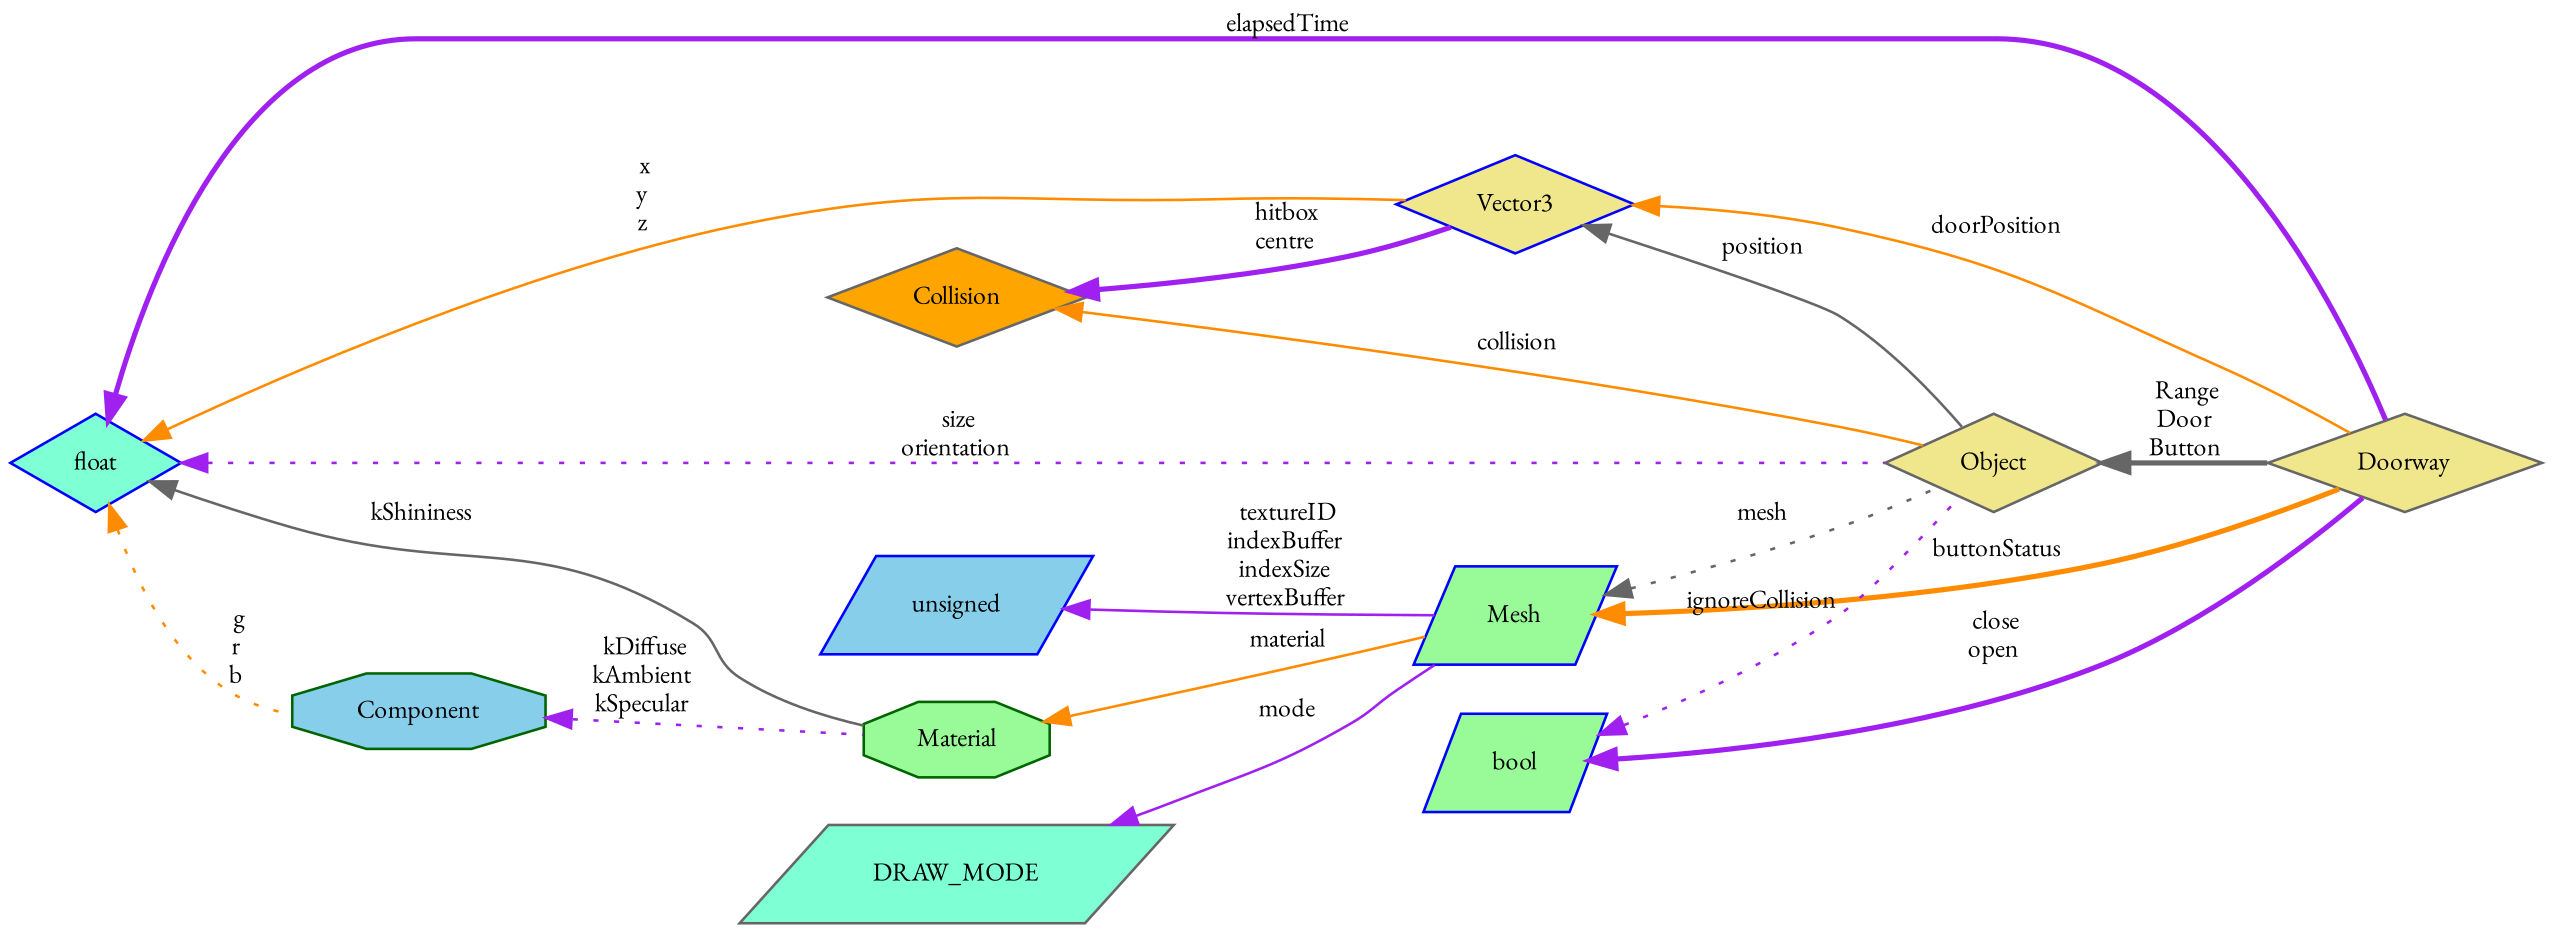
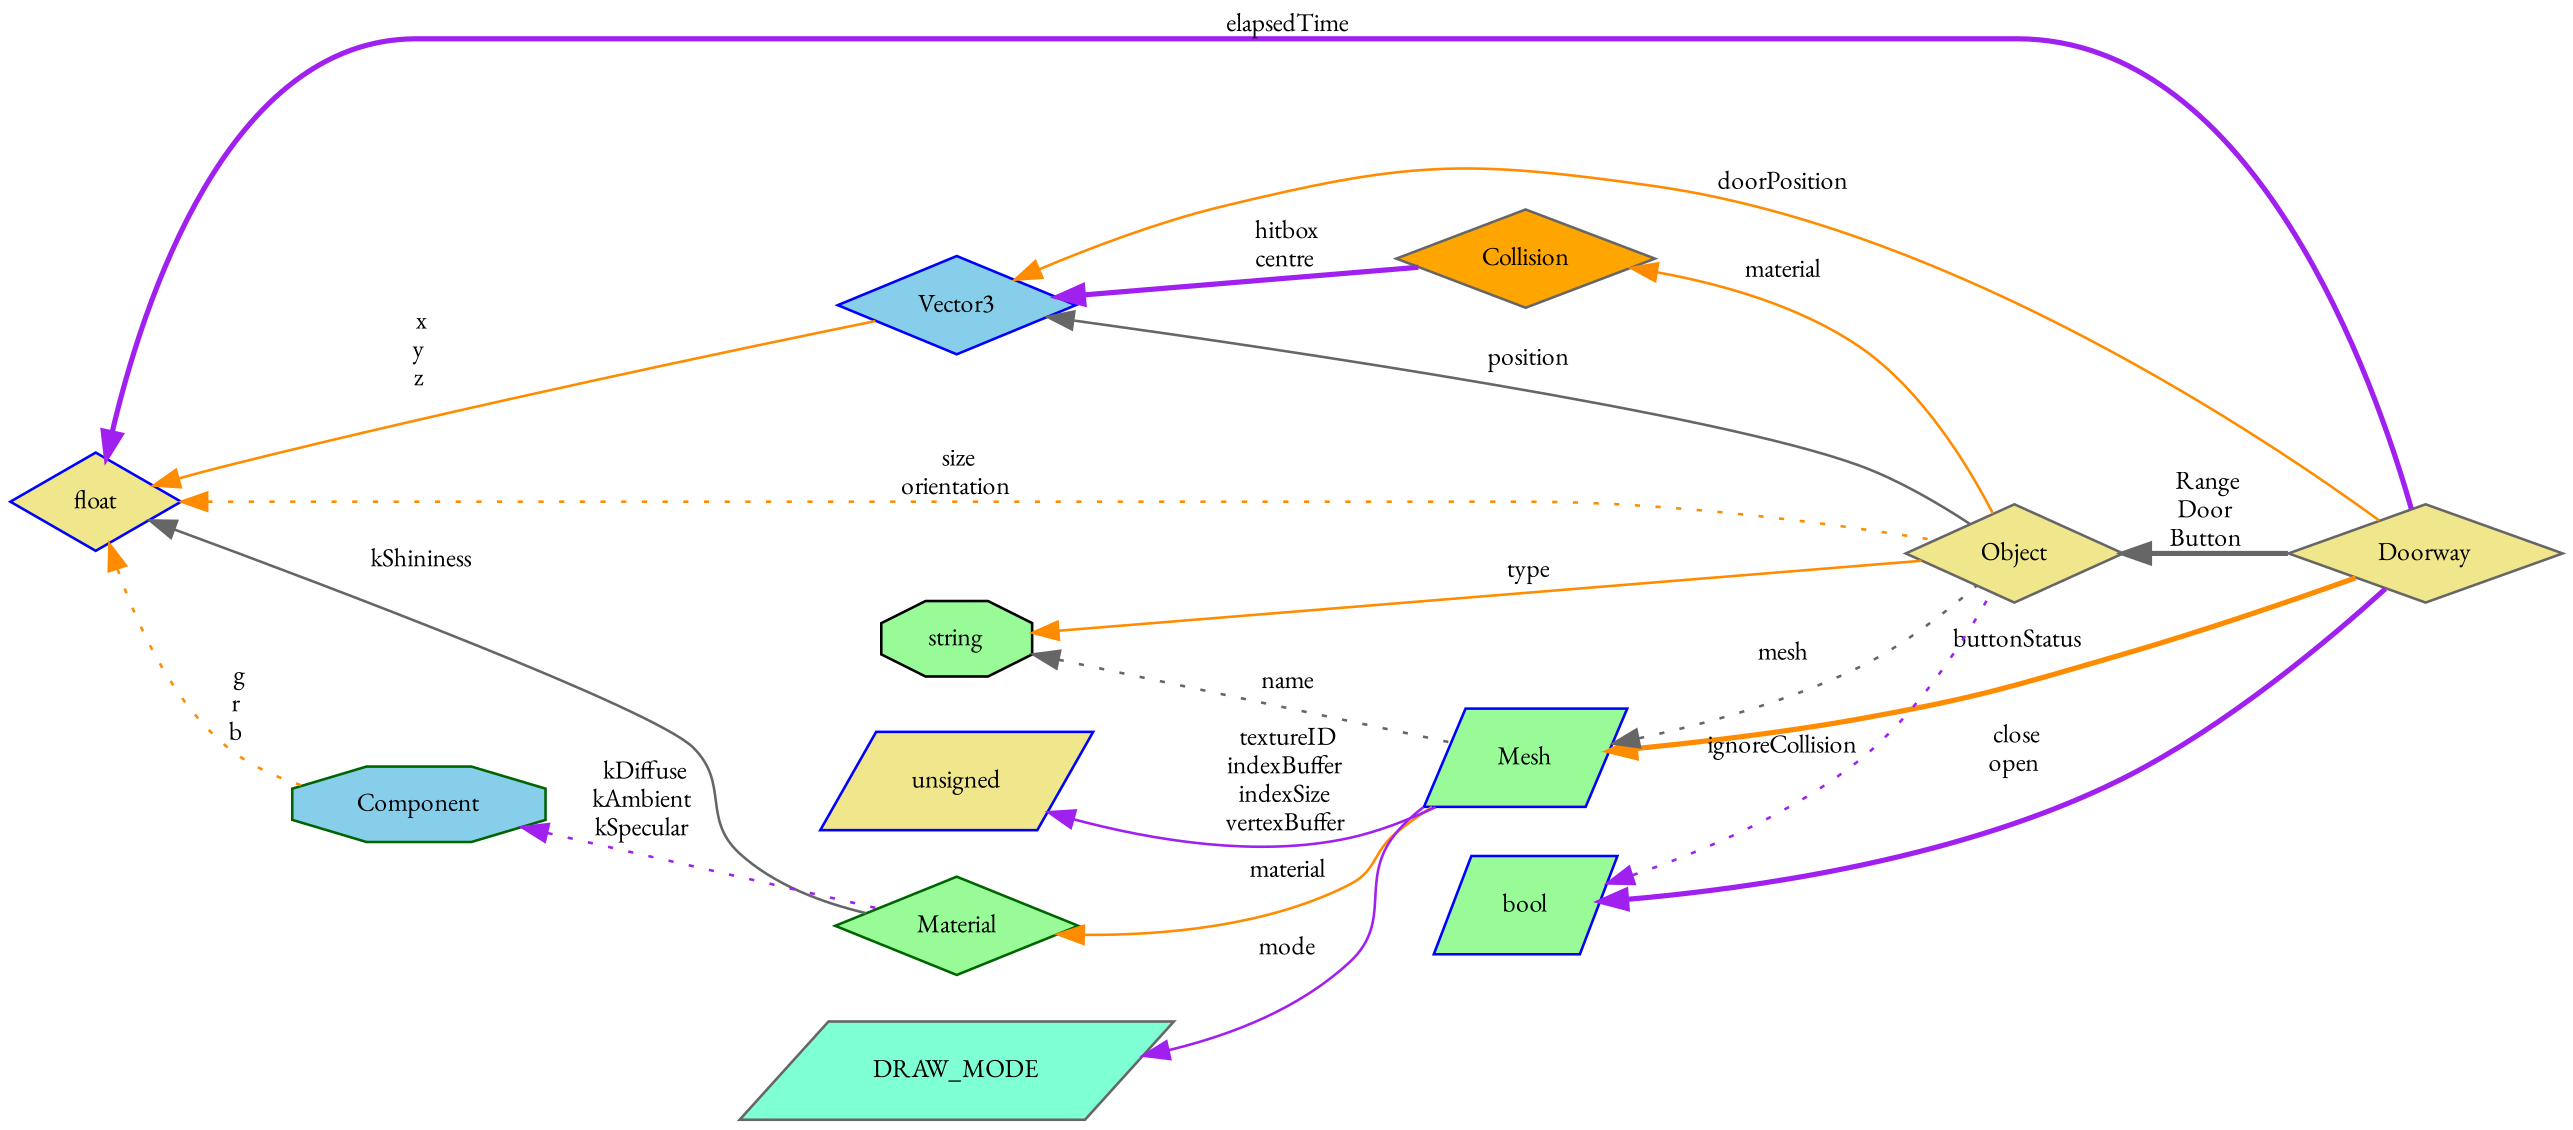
node "Vector3": fillcolor khaki -> skyblue
edge "Vector3" -> "Collision": reversed
edge "Object" -> "Collision": label " collision" -> " material"
node "float": fillcolor aquamarine -> khaki
edge "Object" -> "float": color purple -> darkorange
node "unsigned": fillcolor skyblue -> khaki
node "string": added
node "Material": shape octagon -> diamond
